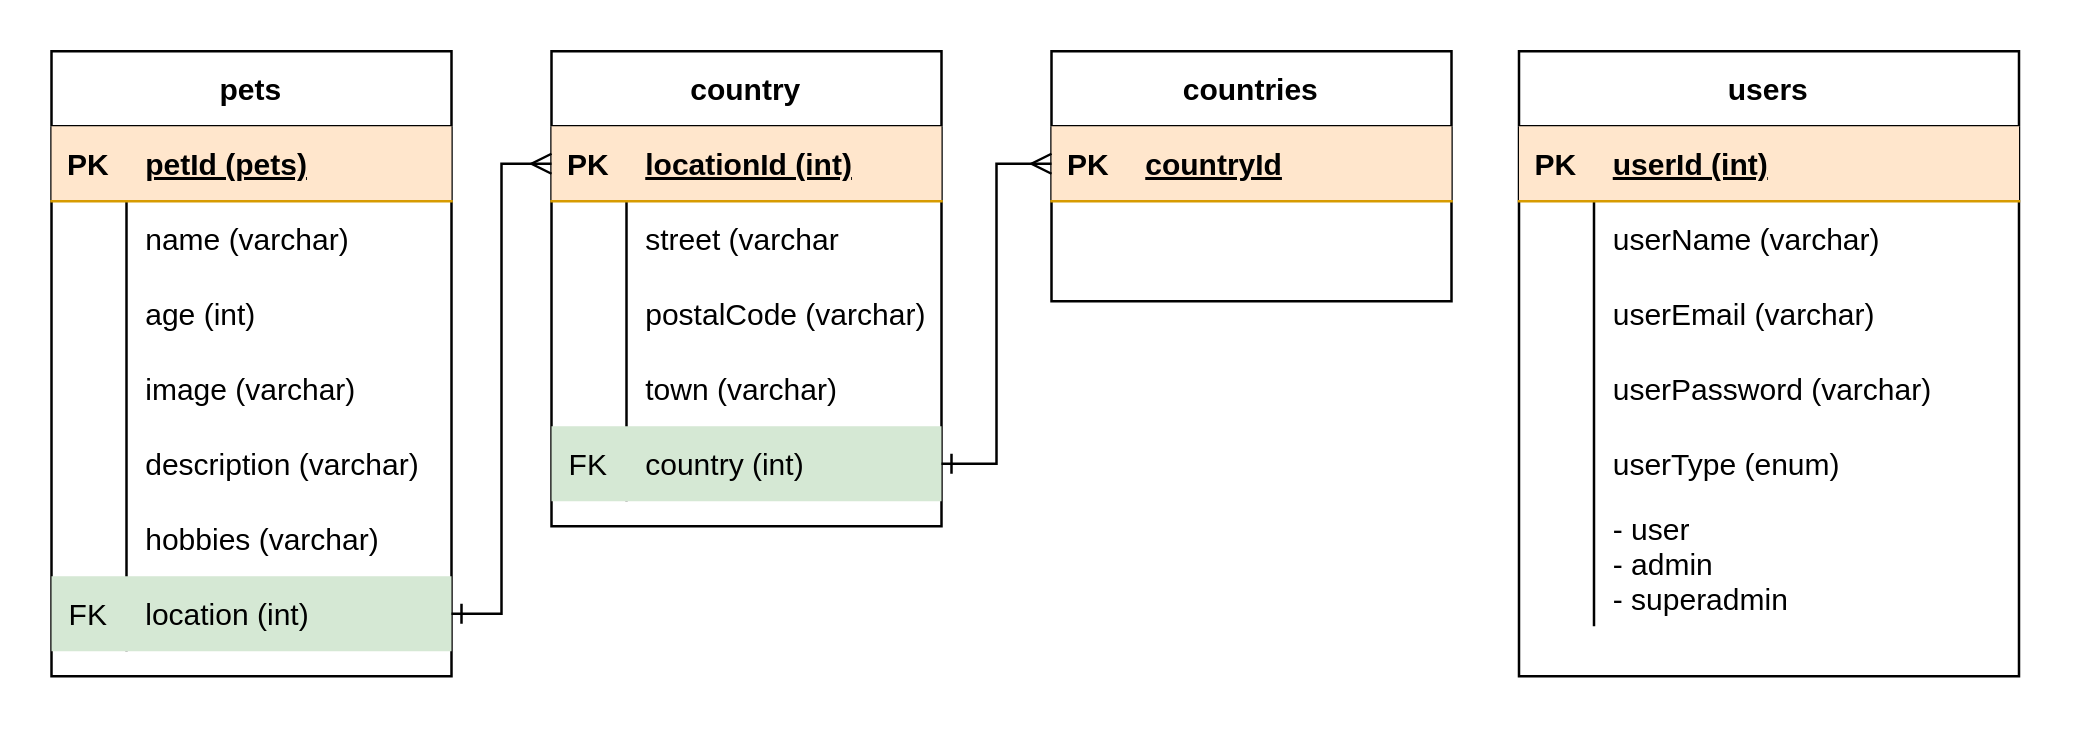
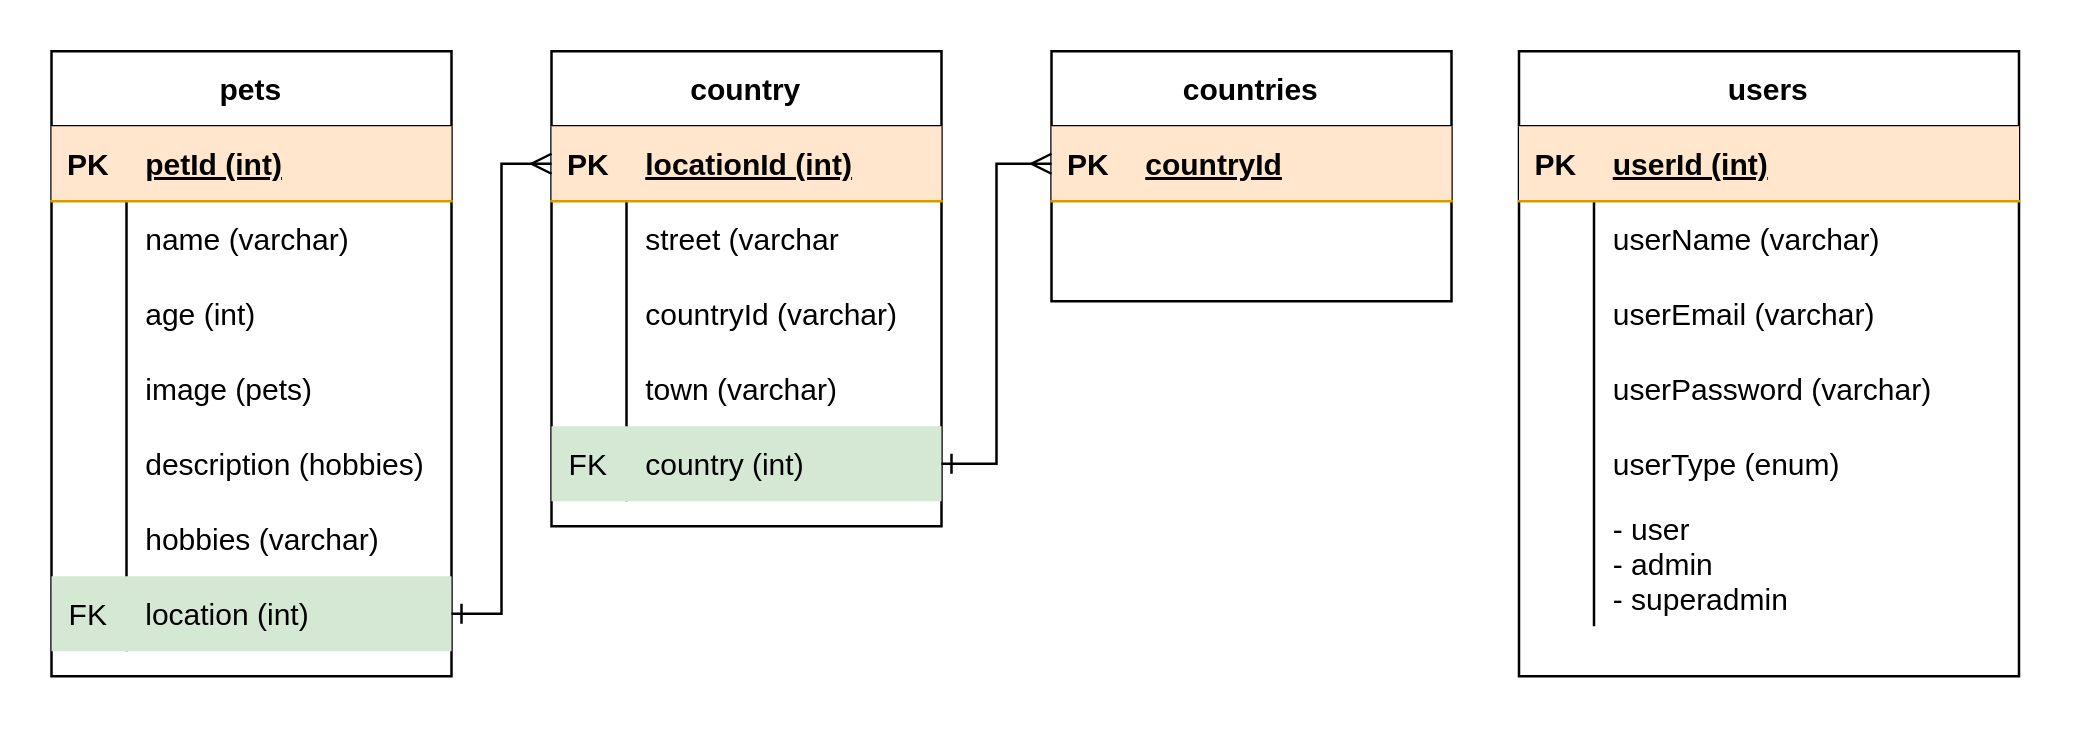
node "petId (pets)": label "petId (pets)" -> "petId (int)"
node "postalCode (varchar)": label "postalCode (varchar)" -> "countryId (varchar)"
node "image (varchar)": label "image (varchar)" -> "image (pets)"
node "description (varchar)": label "description (varchar)" -> "description (hobbies)"
